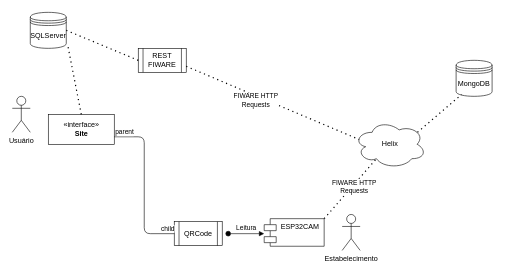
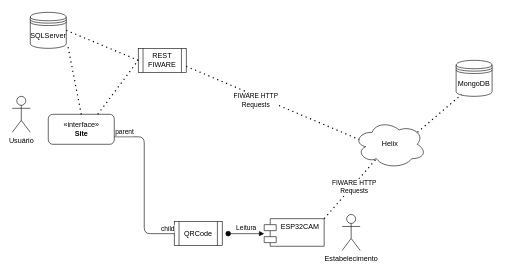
edge "REST FIWARE" -- "«interface» Site": added
node "«interface» Site": shape rectangle -> rounded rectangle
